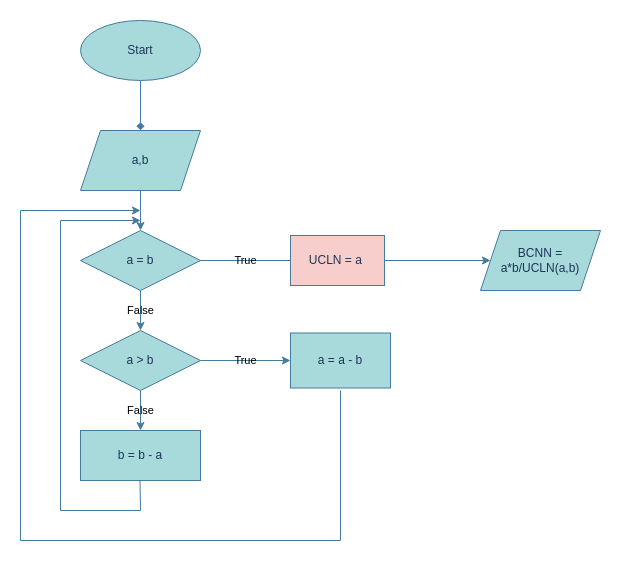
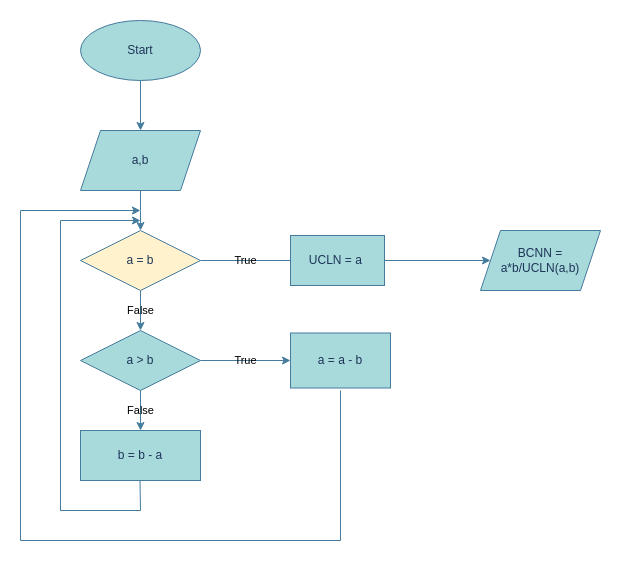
edge "Start" -> "a,b": arrowhead diamond -> classic
node "a = b": fillcolor #a8dadc -> #fff2cc
node "UCLN = a": fillcolor #f8cecc -> #a8dadc
